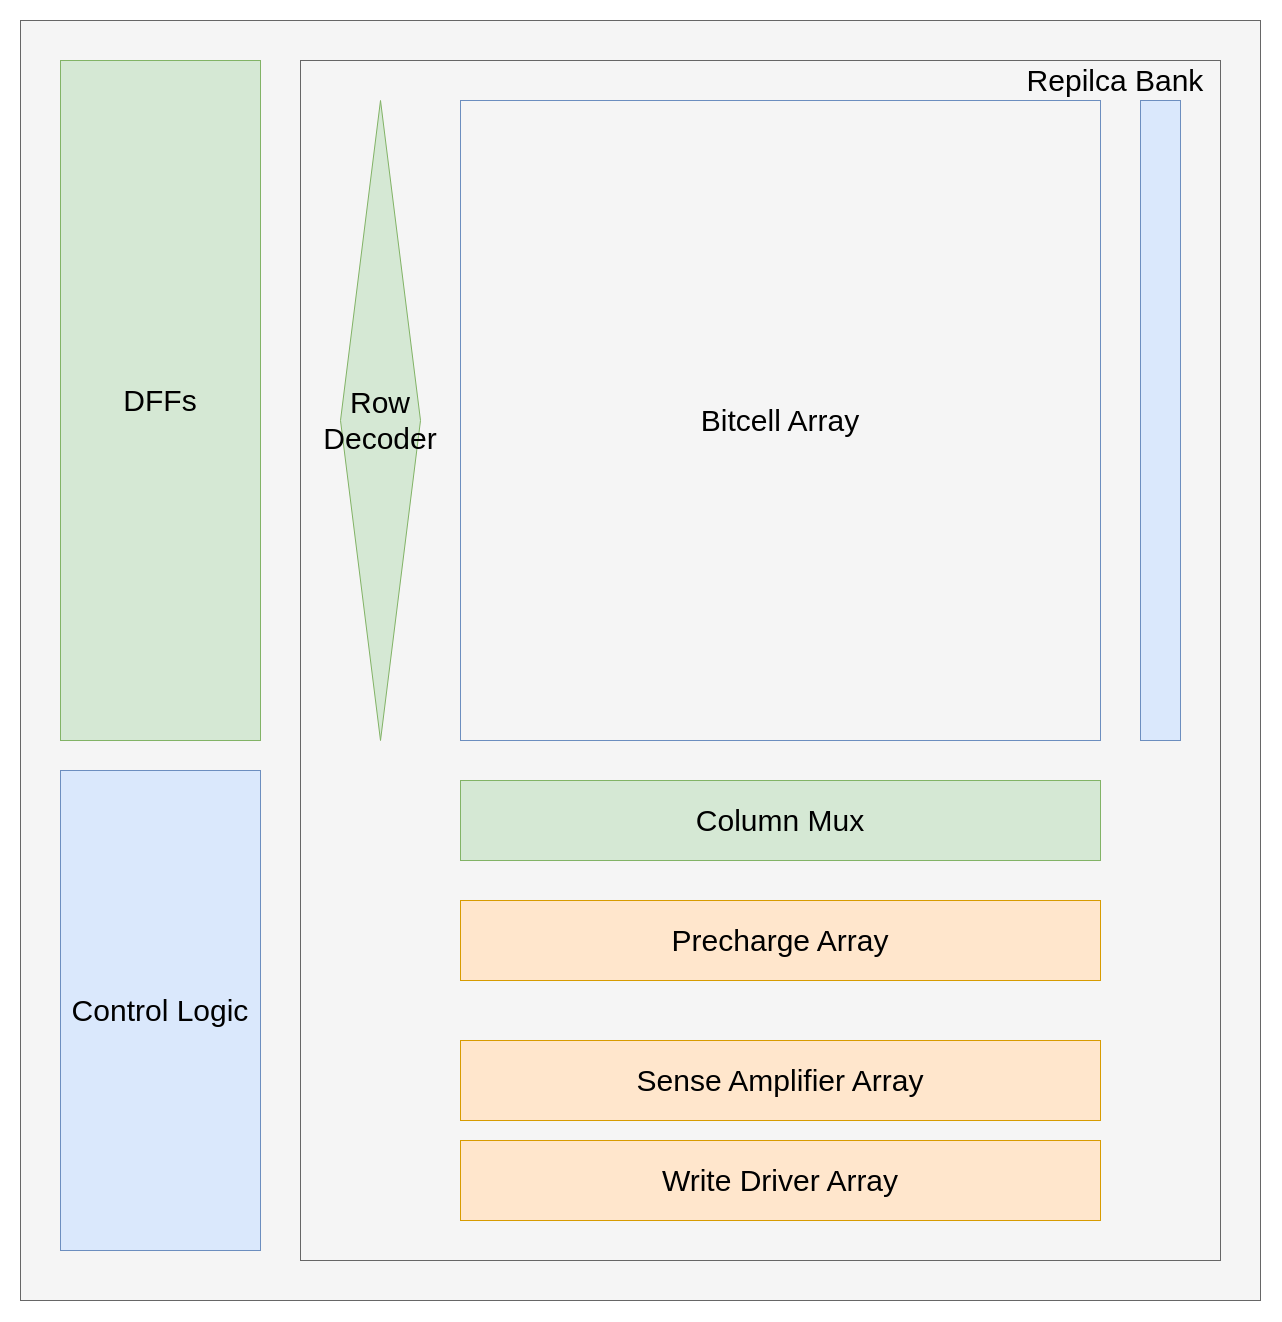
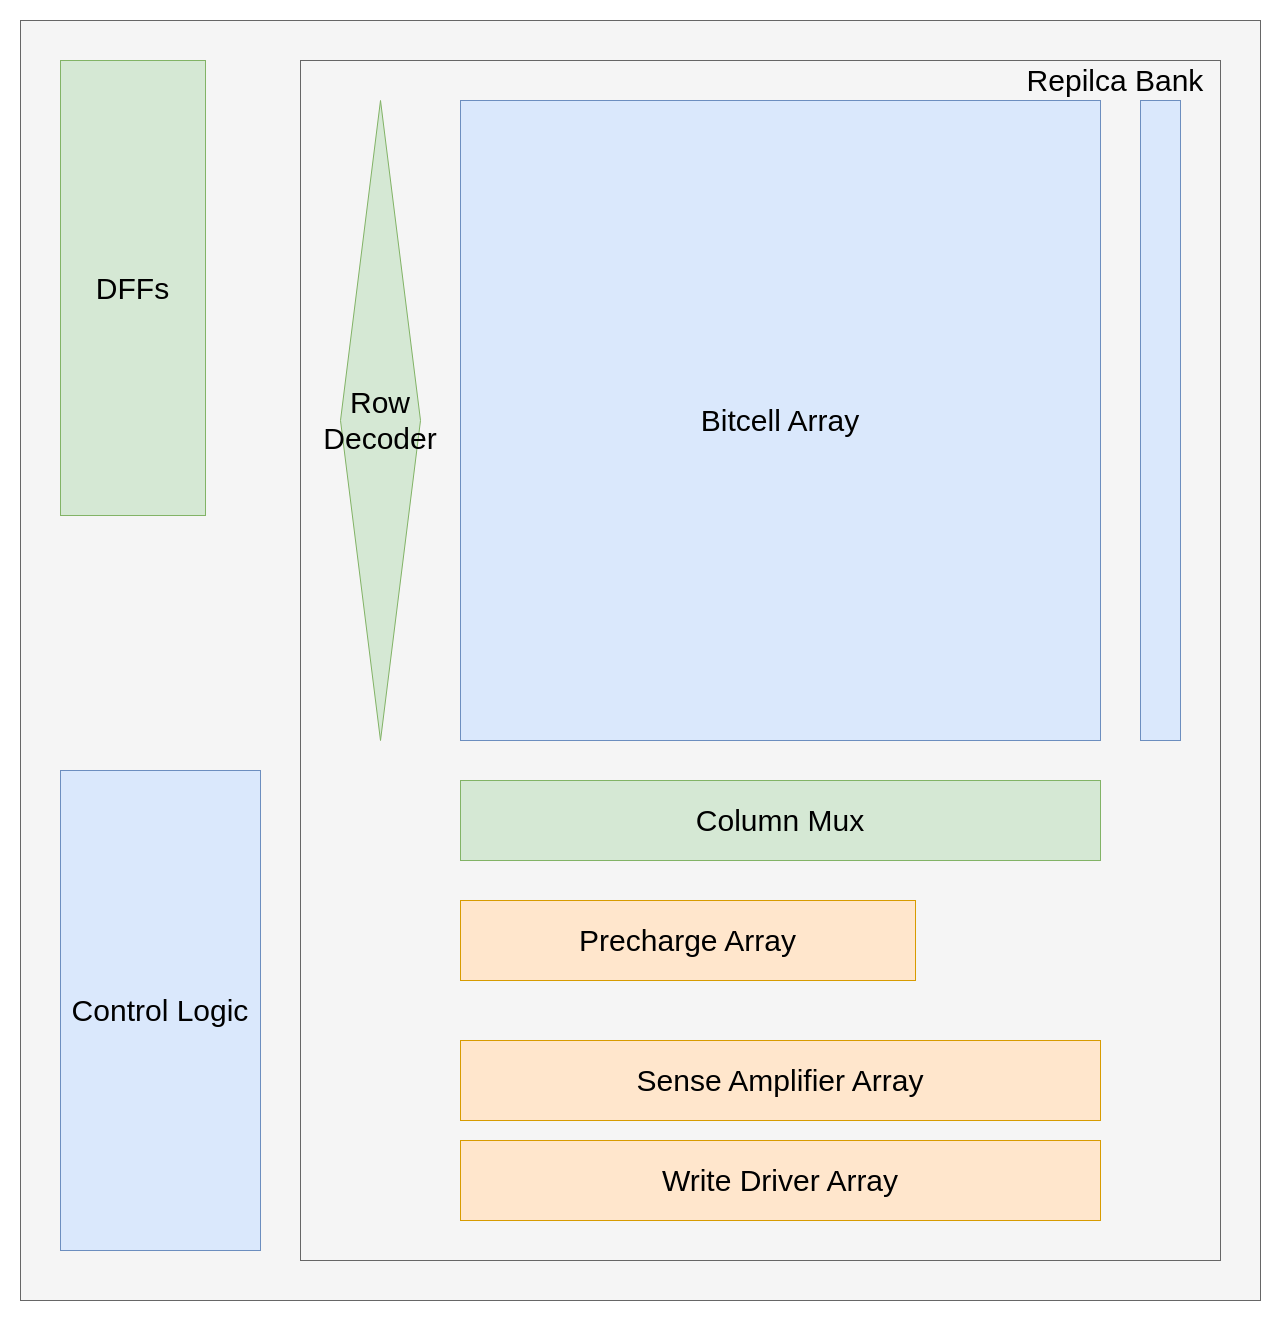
node "DFFs": size 200x680 -> 145x455
node "Bitcell Array": fillcolor #f5f5f5 -> #dae8fc
node "Precharge Array": size 640x80 -> 455x80
